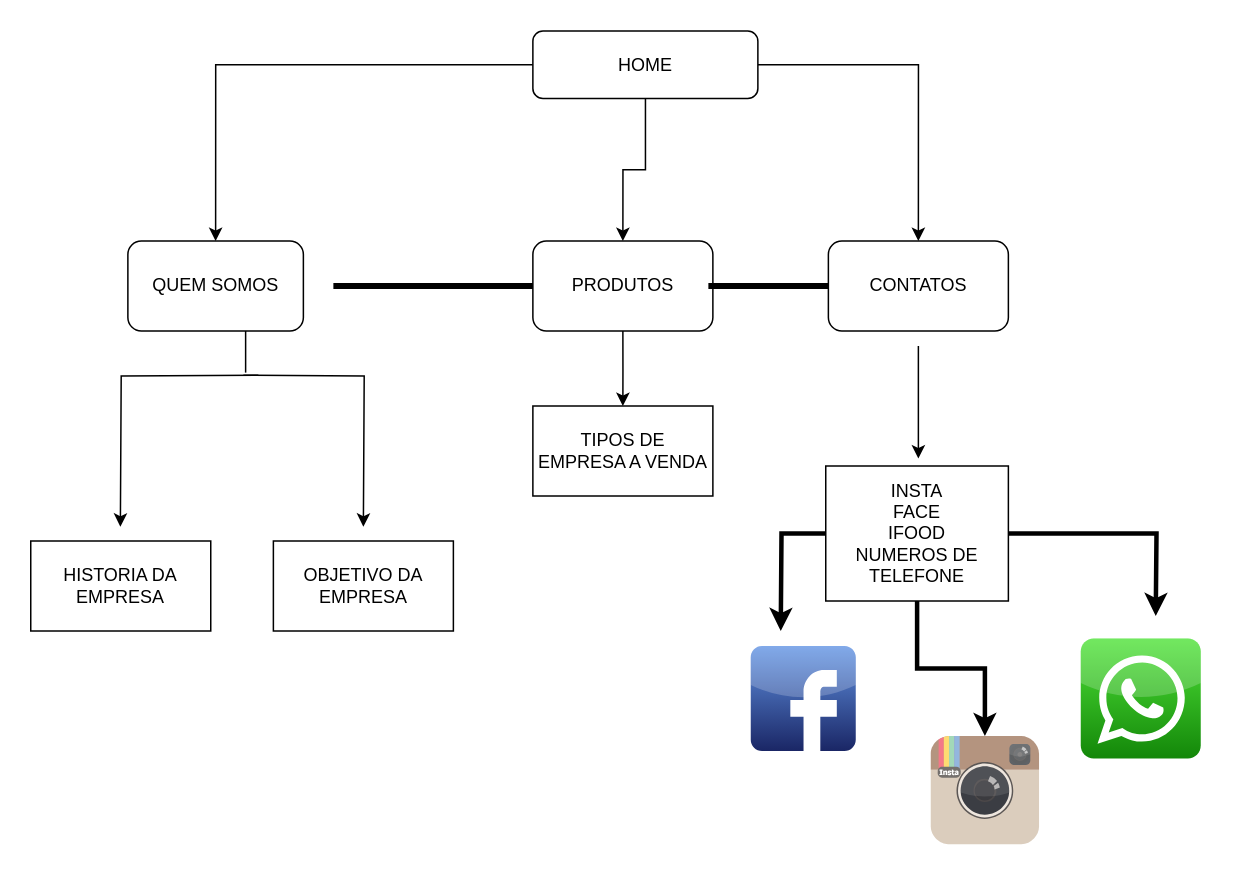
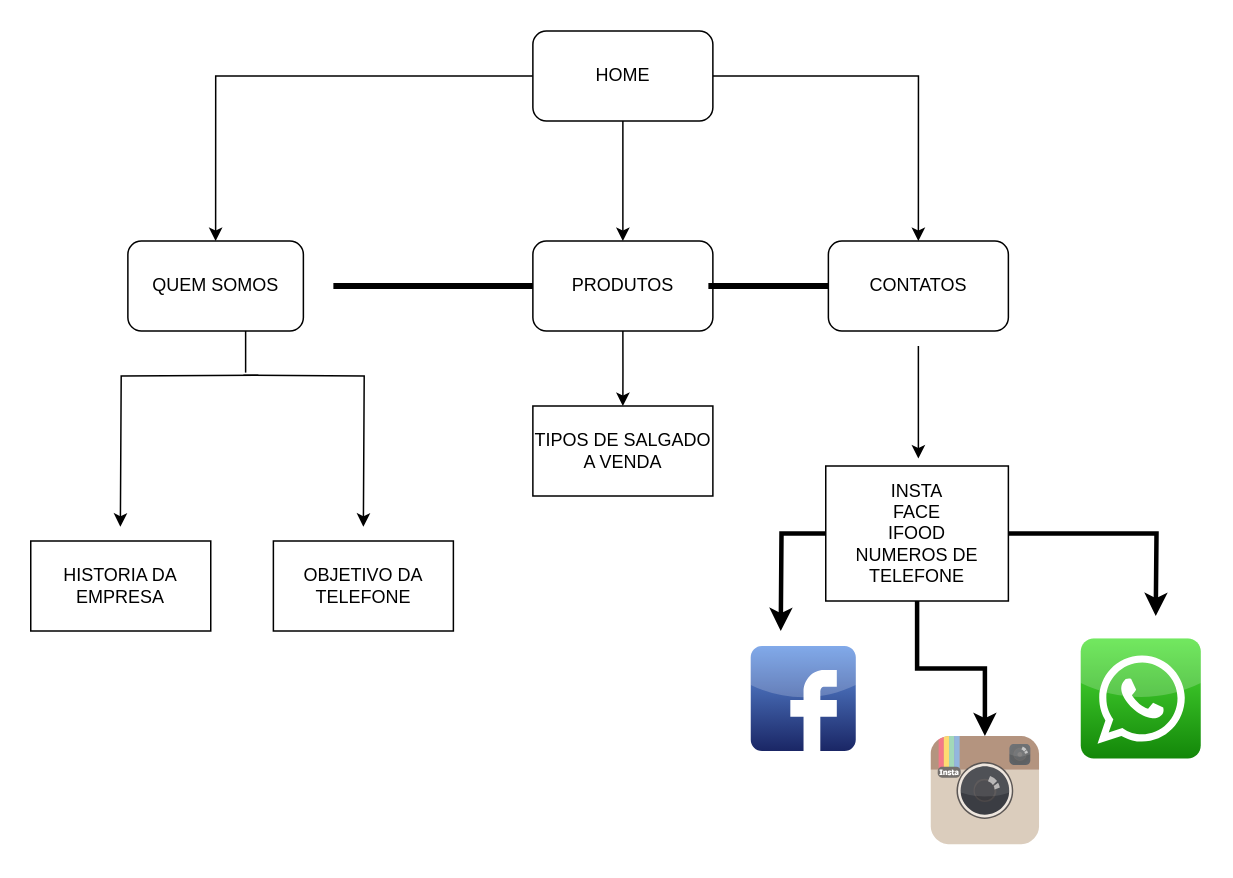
node "HOME": size 225x68 -> 180x90
node "TIPOS DE EMPRESA A VENDA": label "TIPOS DE EMPRESA A VENDA" -> "TIPOS DE SALGADO A VENDA"
node "OBJETIVO DA EMPRESA": label "OBJETIVO DA EMPRESA" -> "OBJETIVO DA TELEFONE"
